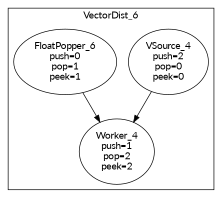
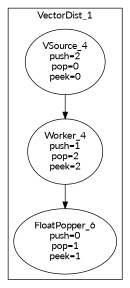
cluster "VectorDist_6": label "VectorDist_6" -> "VectorDist_1"
edge "FloatPopper_6 push=0 pop=1 peek=1" -> "Worker_4 push=1 pop=2 peek=2": reversed
